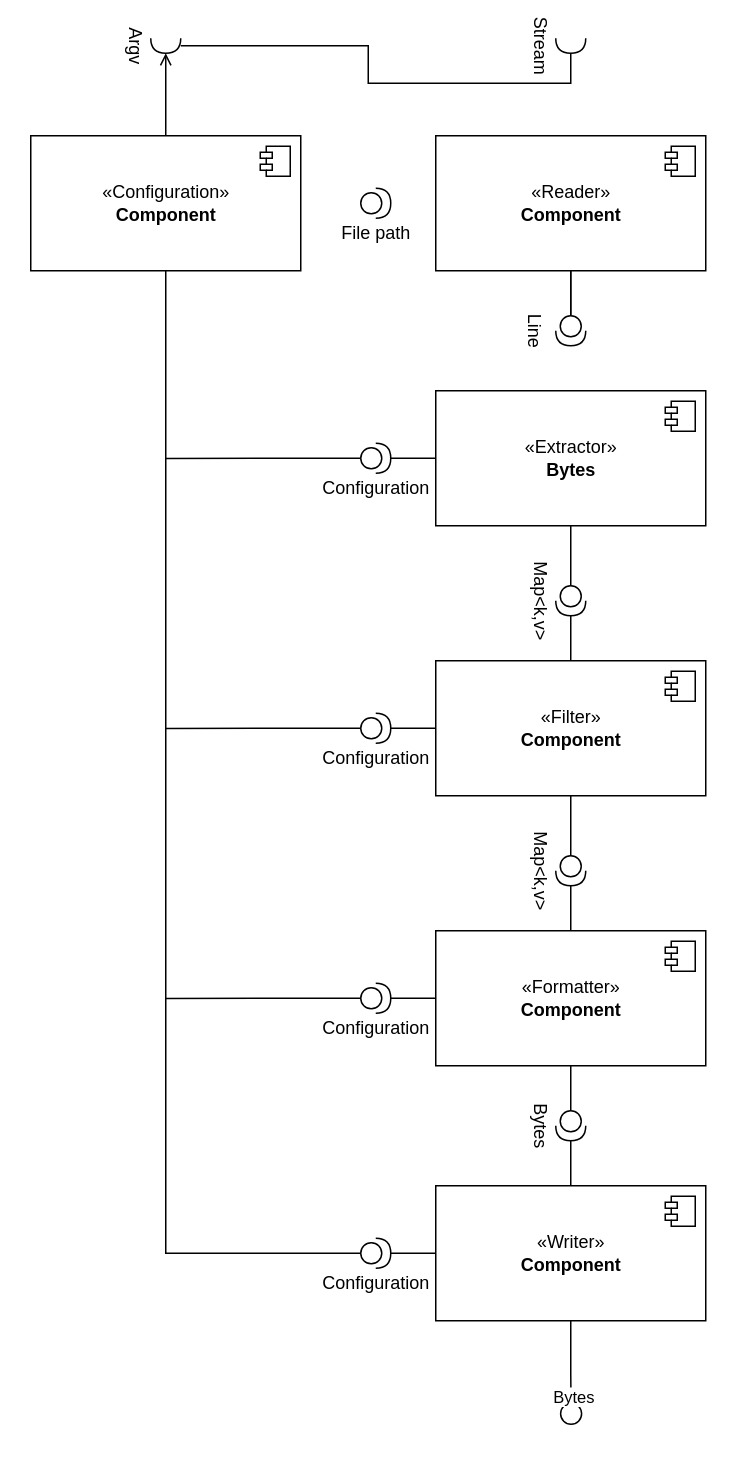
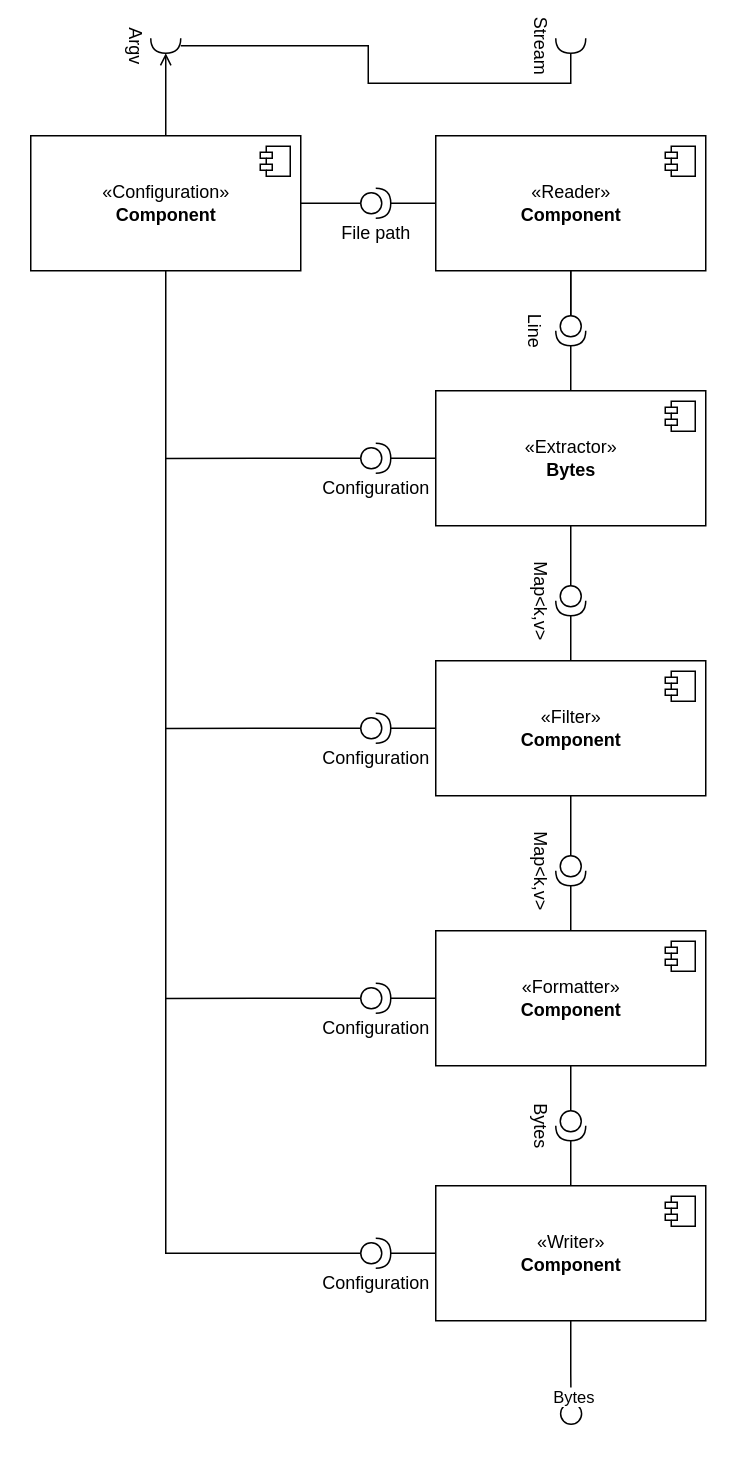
edge "«Configuration» Component" -- "File path": added
edge "File path" -- "«Reader» Component": added
edge "Line" -- "«Extractor» Bytes": added
